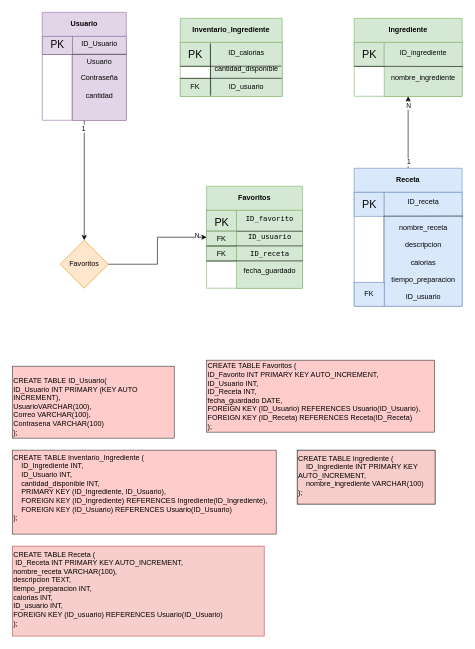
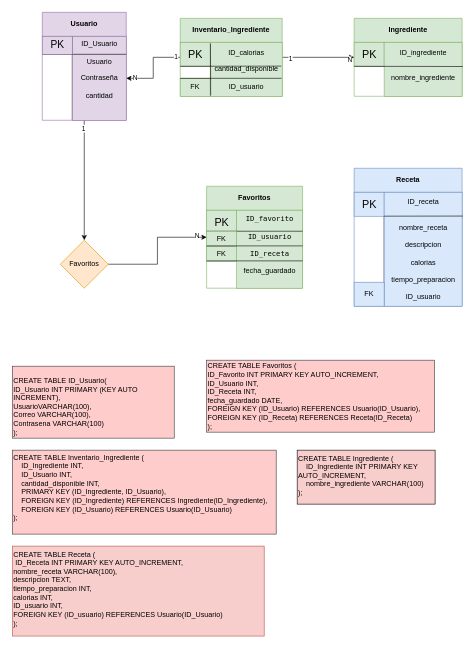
edge "Inventario_Ingrediente" -> "Ingrediente": added, labels "1", "N"
edge "Inventario_Ingrediente" -> "ID_Usuario Usuario Contraseña cantidad": added, labels "1", "N"
edge "Receta" -> "Ingrediente": removed, labels "1", "N"
